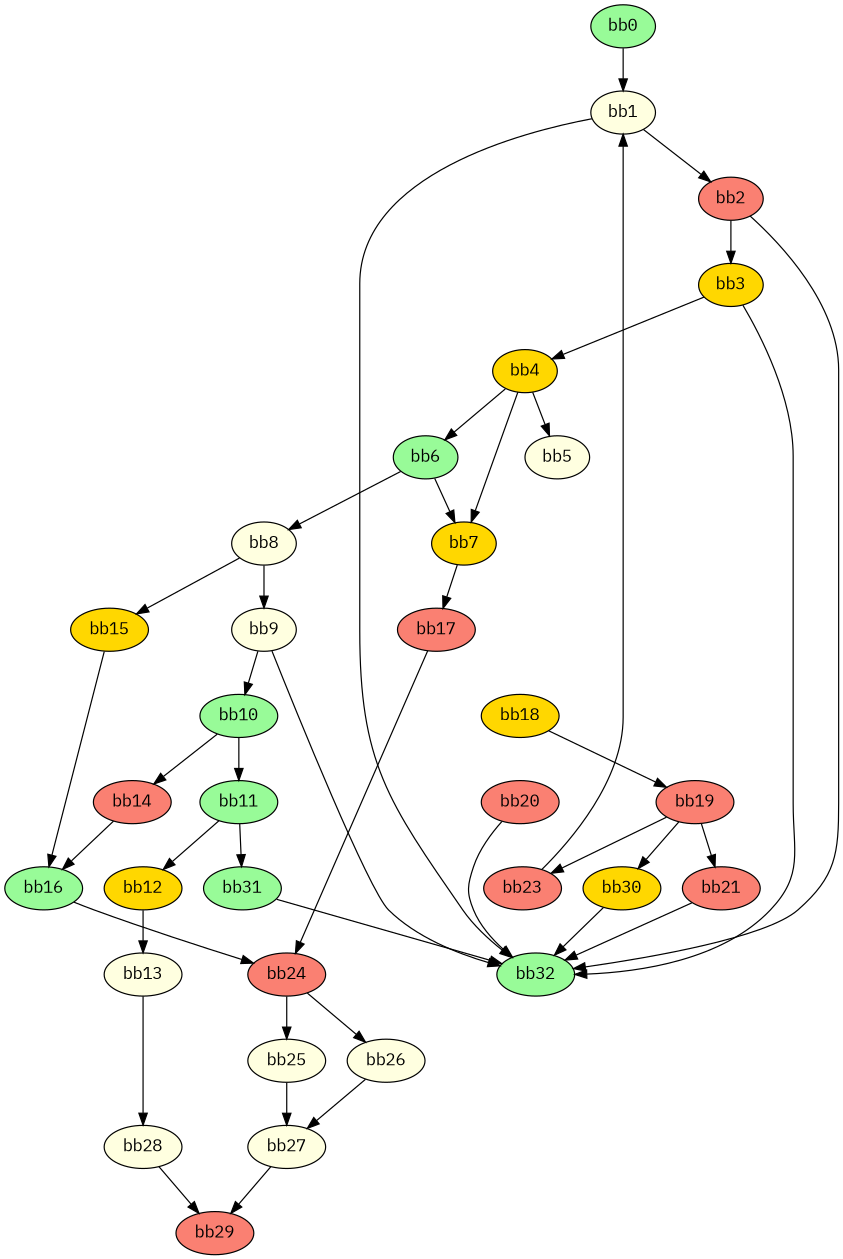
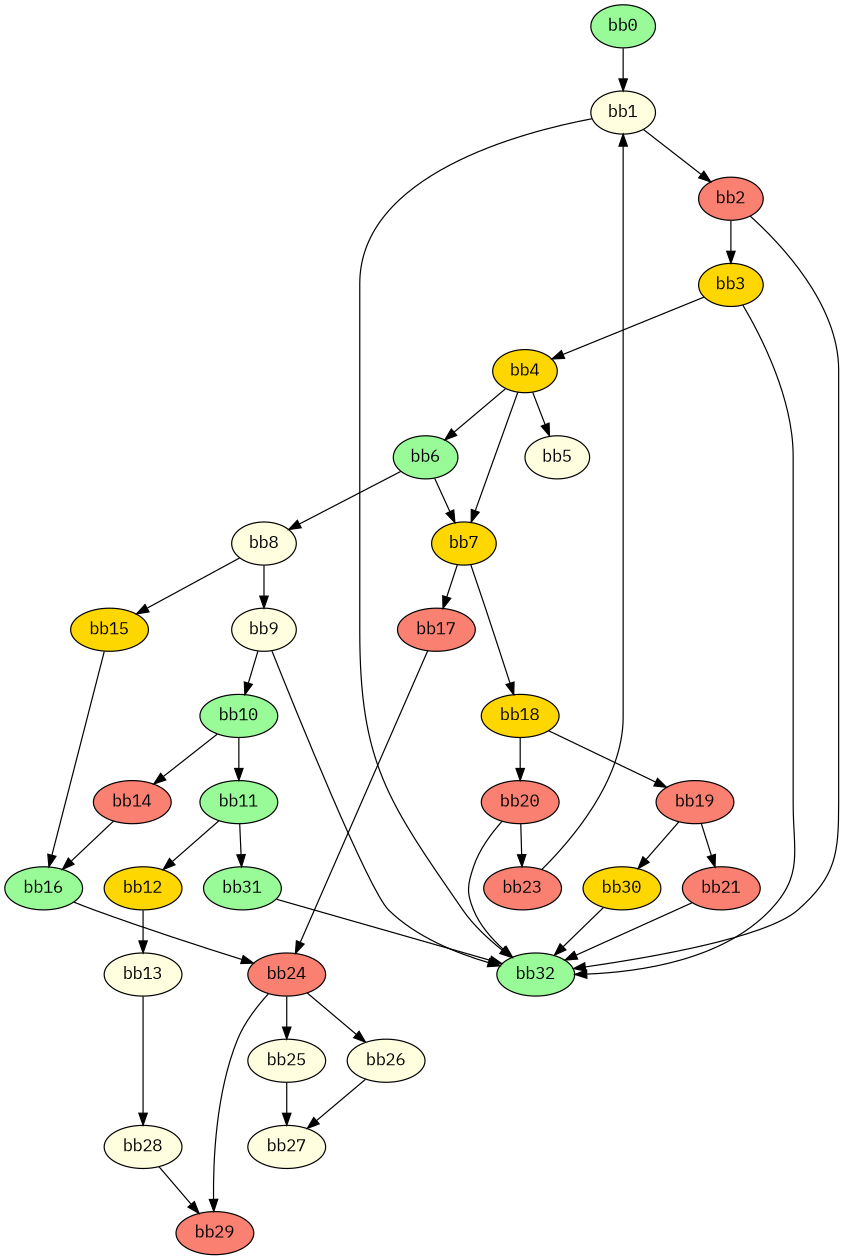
edge "bb7" -> "bb18": added
edge "bb18" -> "bb20": added
edge "bb19" -> "bb23": now "bb20" -> "bb23"
edge "bb27" -> "bb29": now "bb24" -> "bb29"
